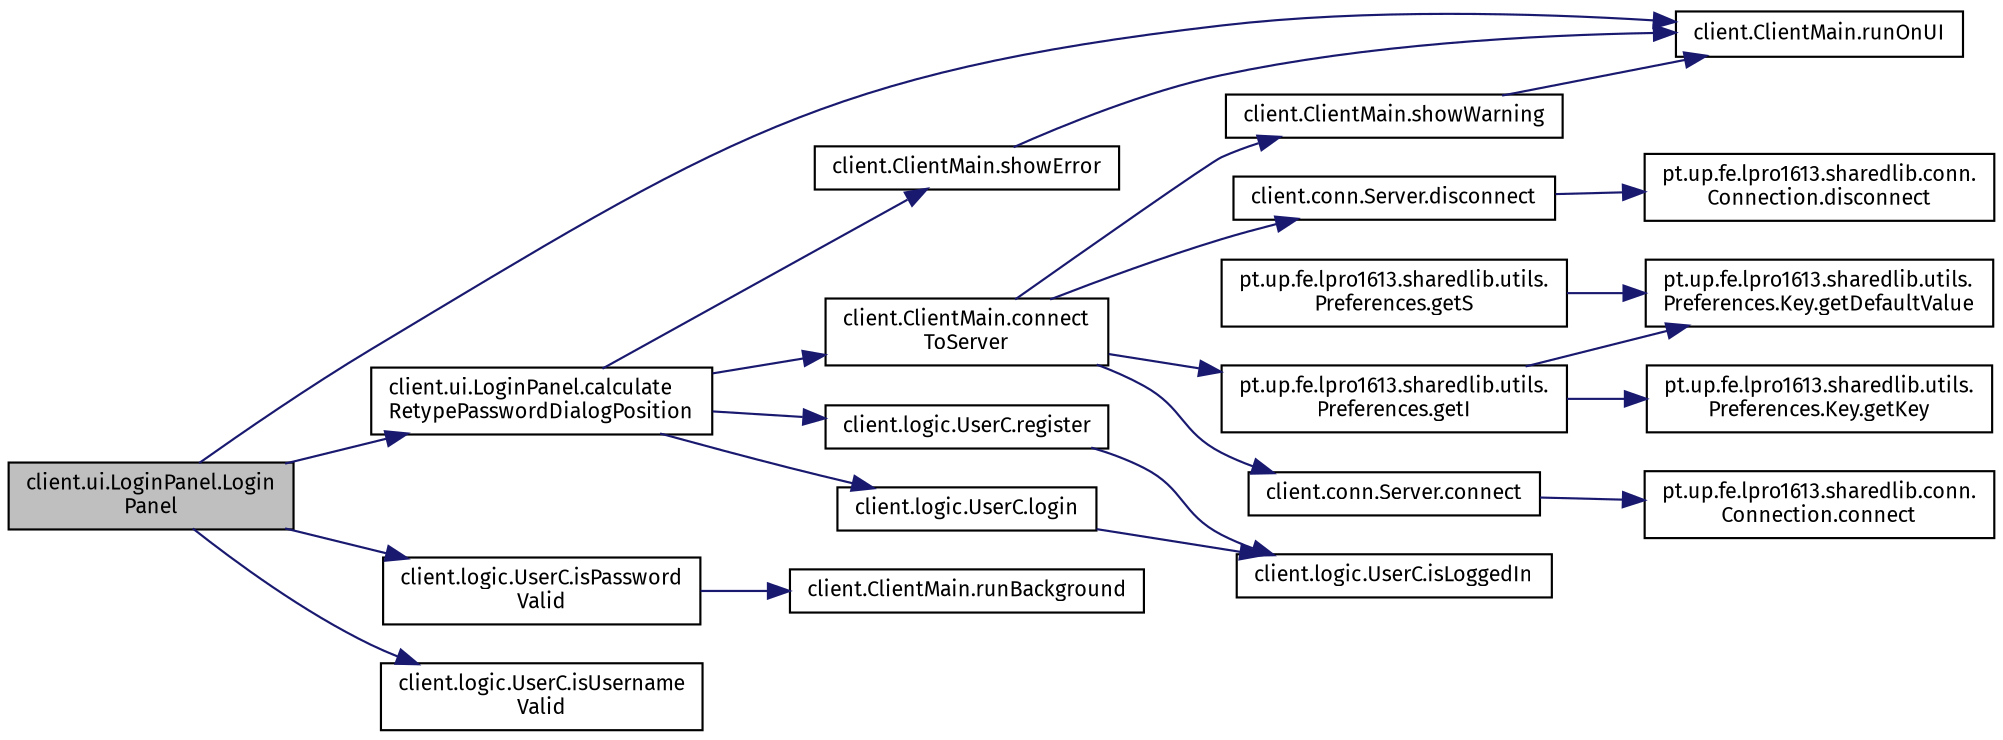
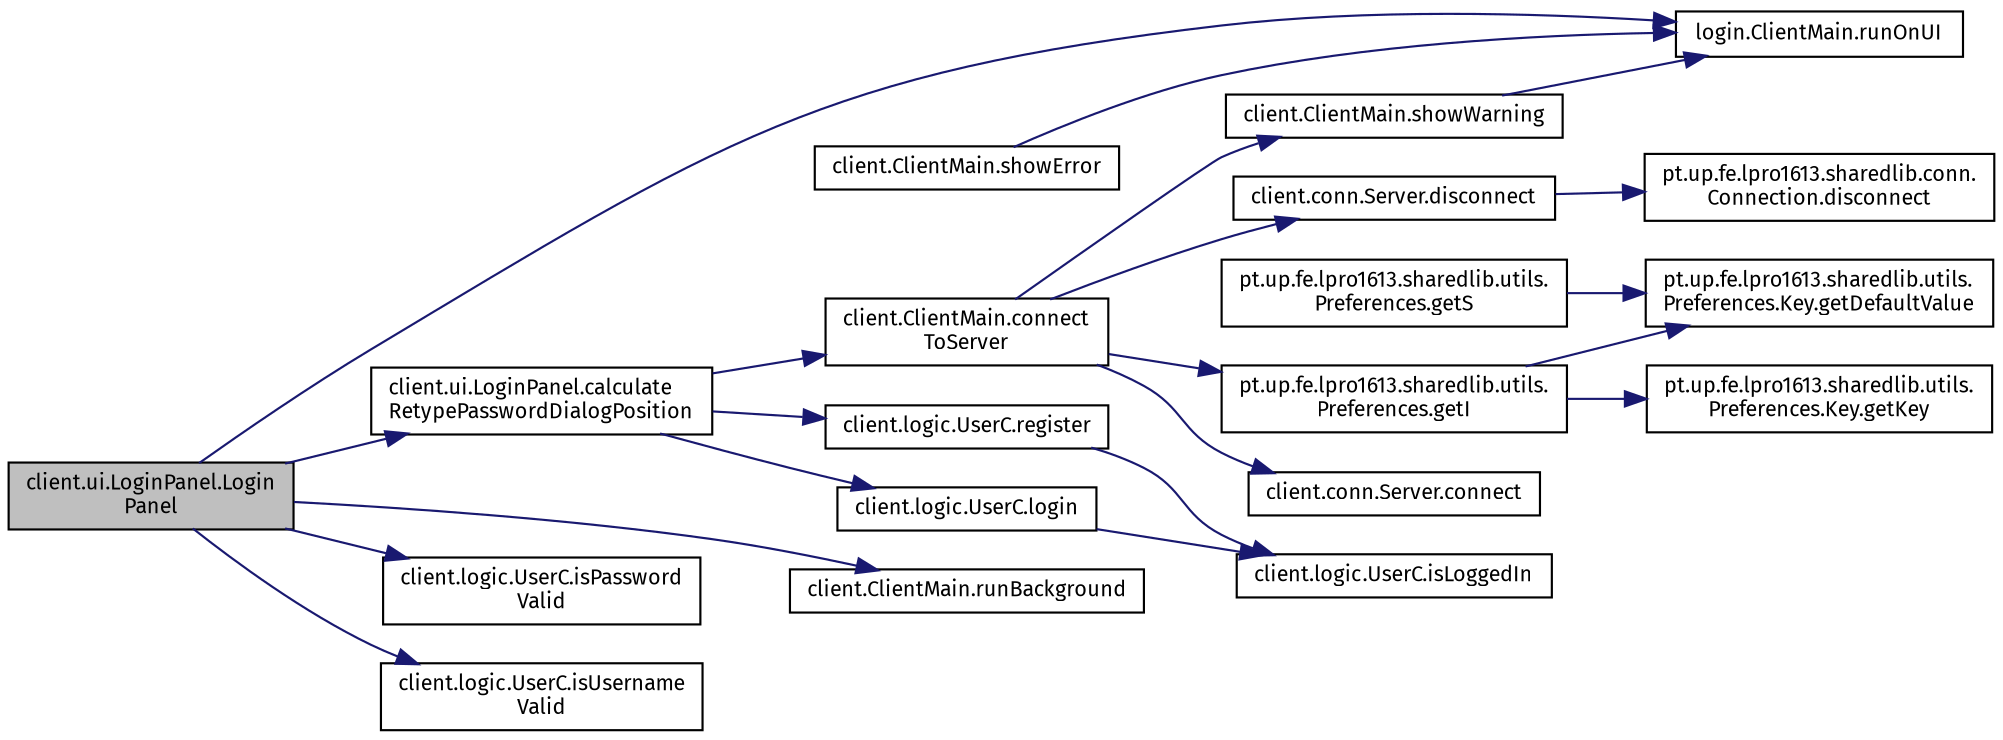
node "client.ClientMain.runOnUI": label "client.ClientMain.runOnUI" -> "login.ClientMain.runOnUI"
edge "client.ui.LoginPanel.calculate RetypePasswordDialogPosition" -> "client.ClientMain.showError": removed
node "pt.up.fe.lpro1613.sharedlib.conn. Connection.connect": removed
edge "client.logic.UserC.isPassword Valid" -> "client.ClientMain.runBackground": now "client.ui.LoginPanel.Login Panel" -> "client.ClientMain.runBackground"
